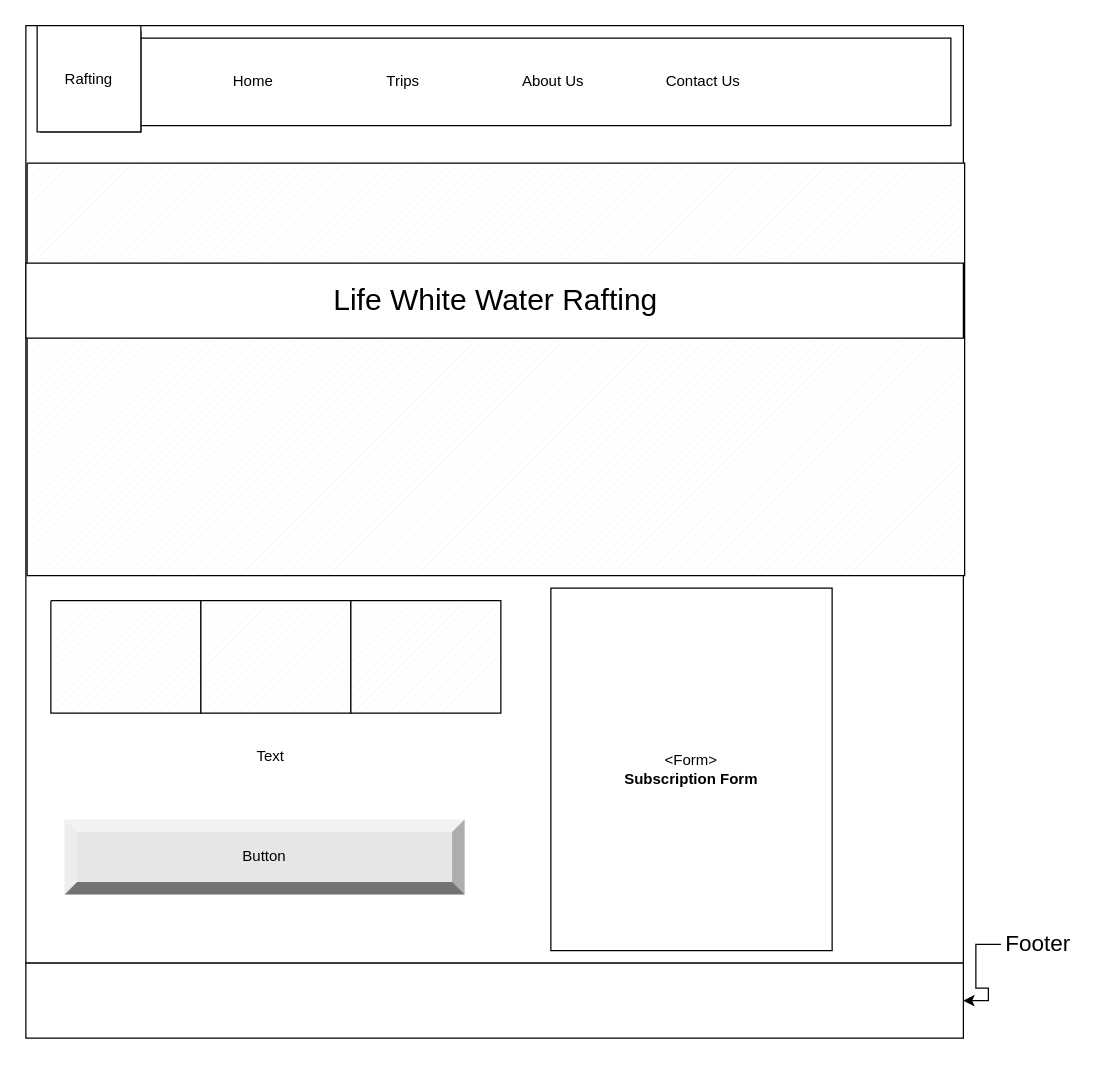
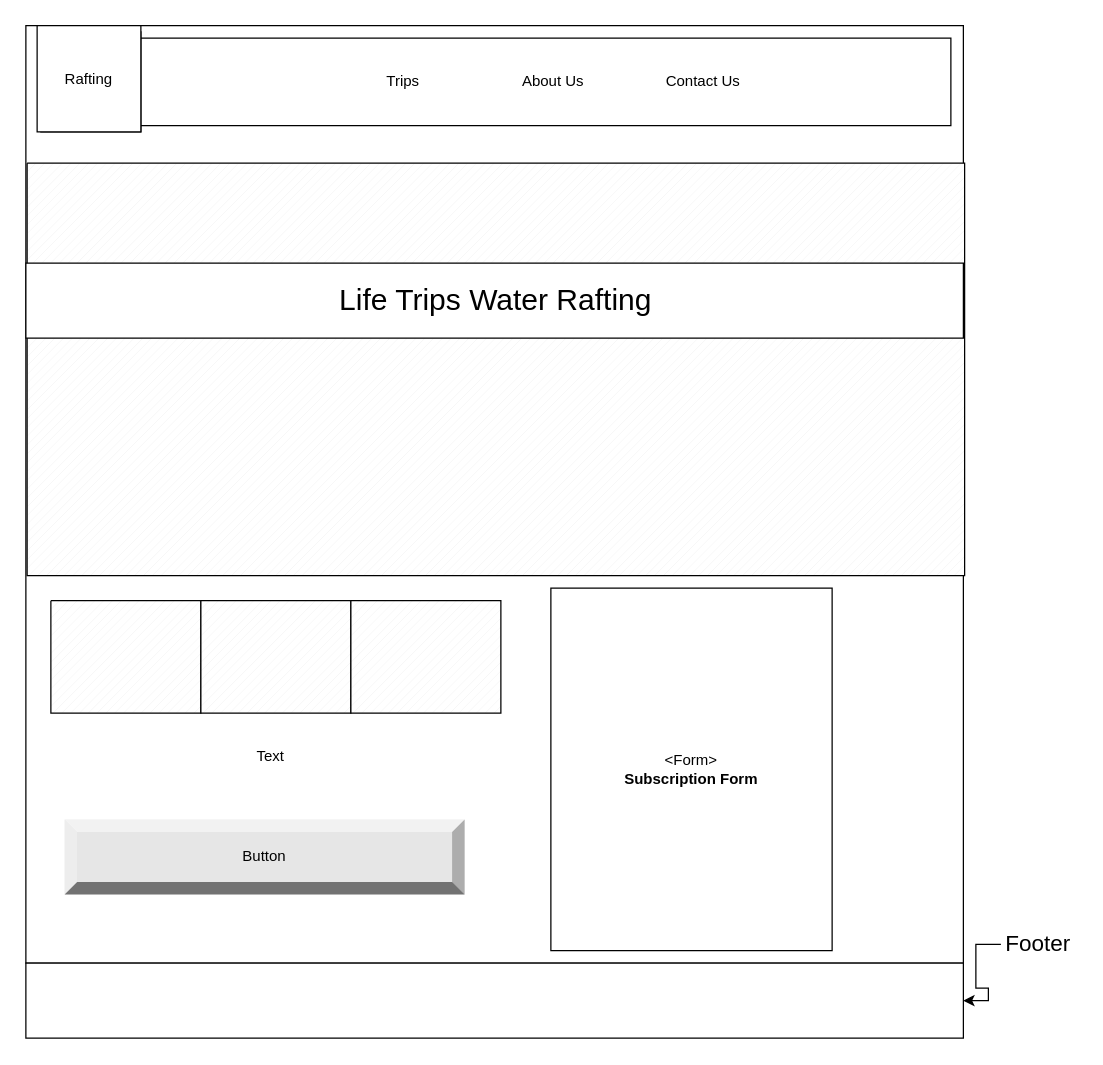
node "Home": removed
node "Life White Water Rafting": label "Life White Water Rafting" -> "Life Trips Water Rafting"
